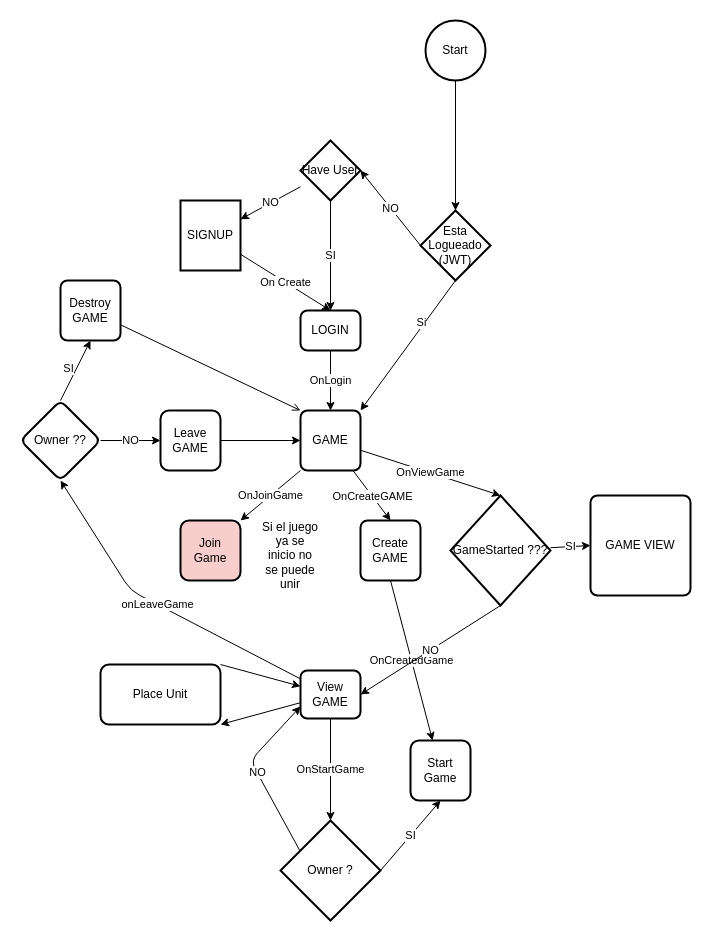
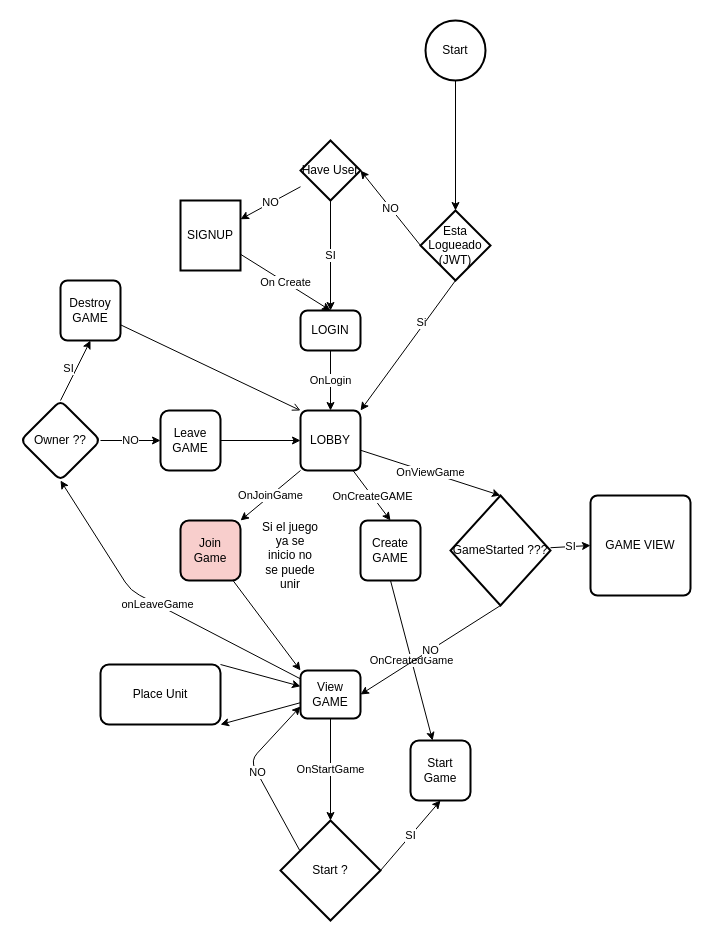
node "GAME": label "GAME" -> "LOBBY"
edge "Join Game" -> "View GAME": added
node "Owner ?": label "Owner ?" -> "Start ?"
